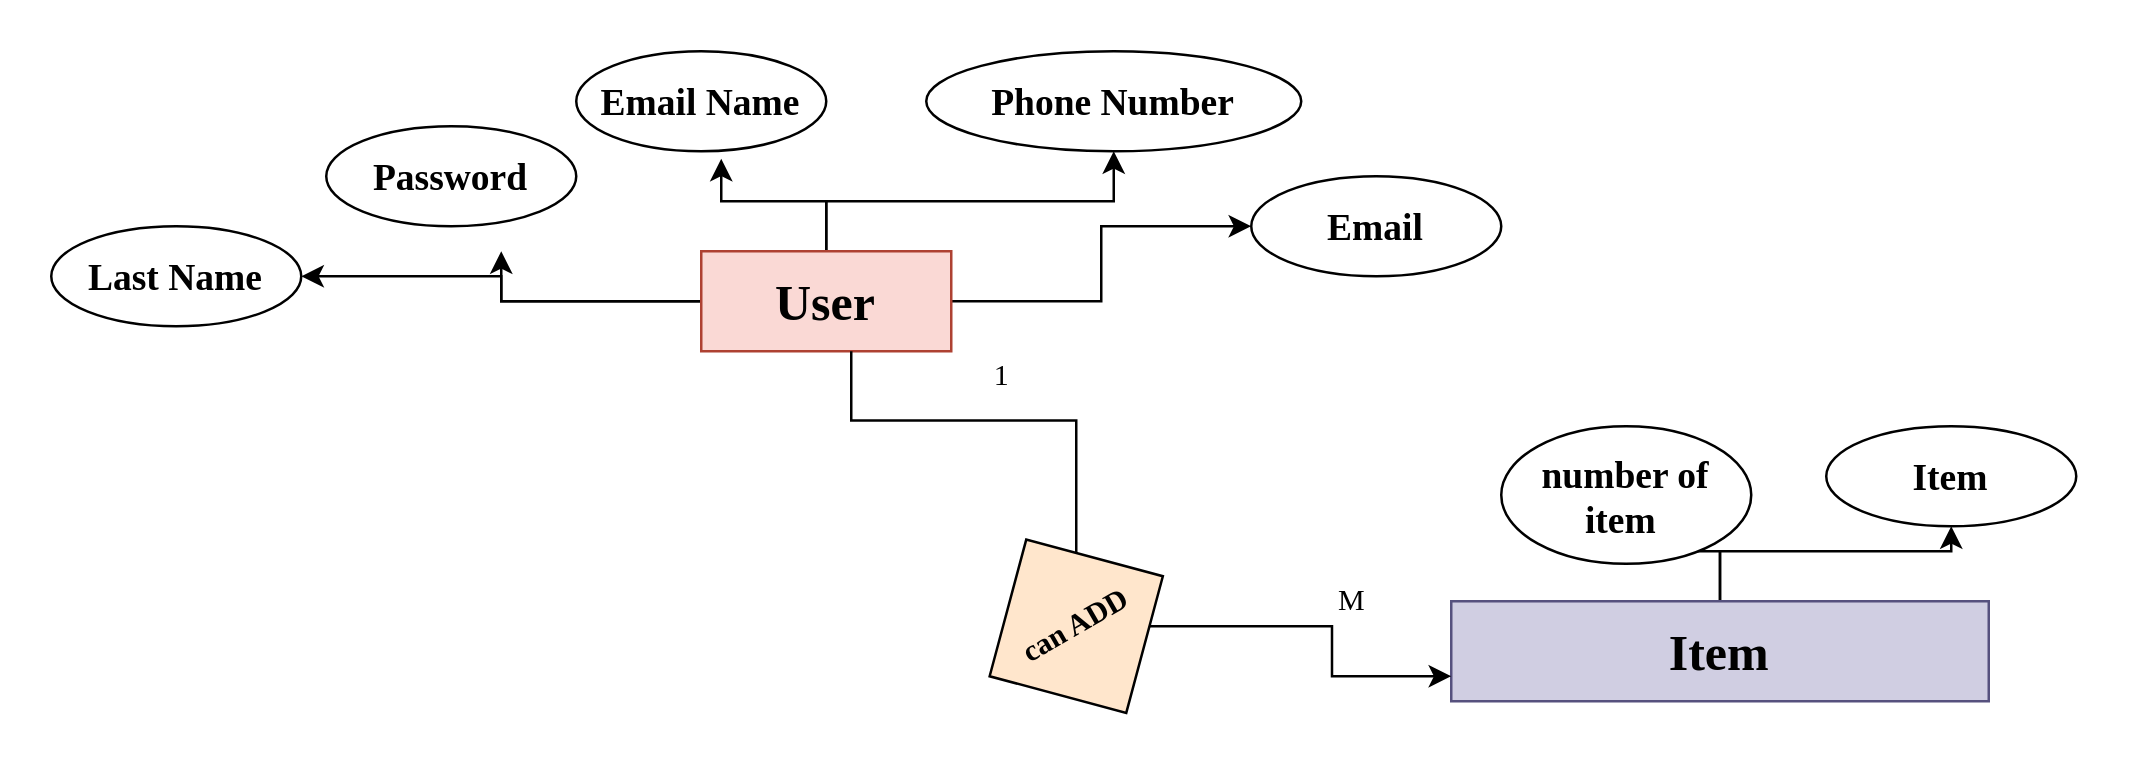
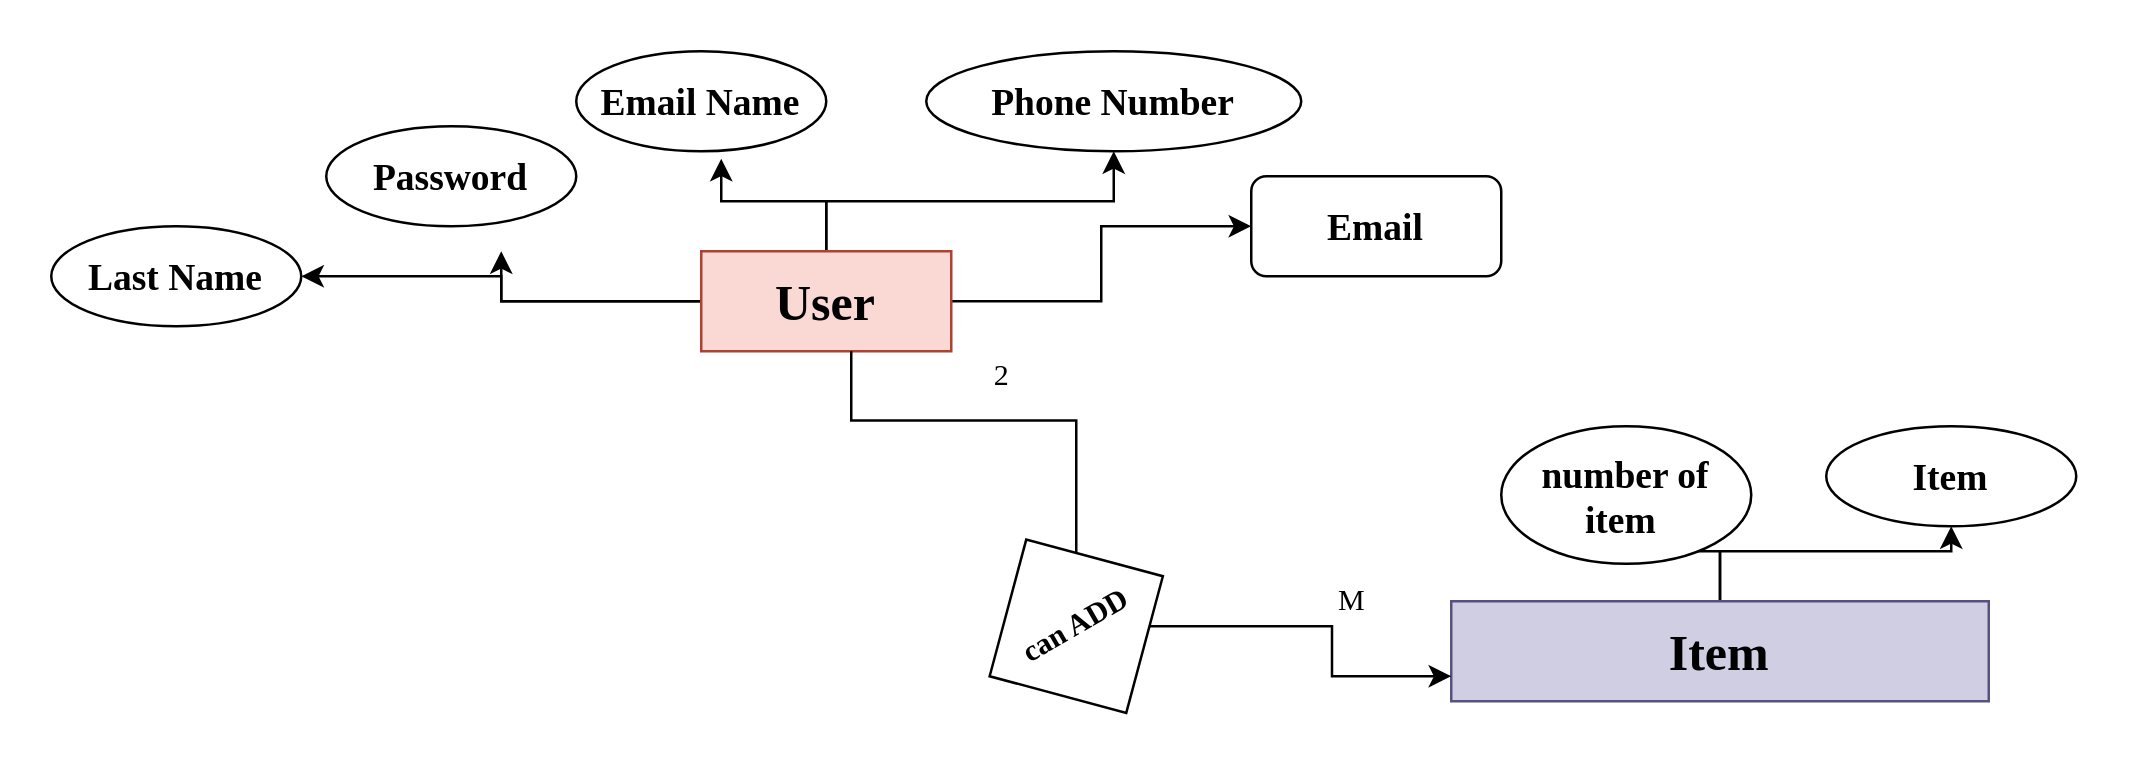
node "Email": shape ellipse -> rounded rectangle
node "1": label "1" -> "2"
node "can ADD": fillcolor #ffe6cc -> #ffffff
